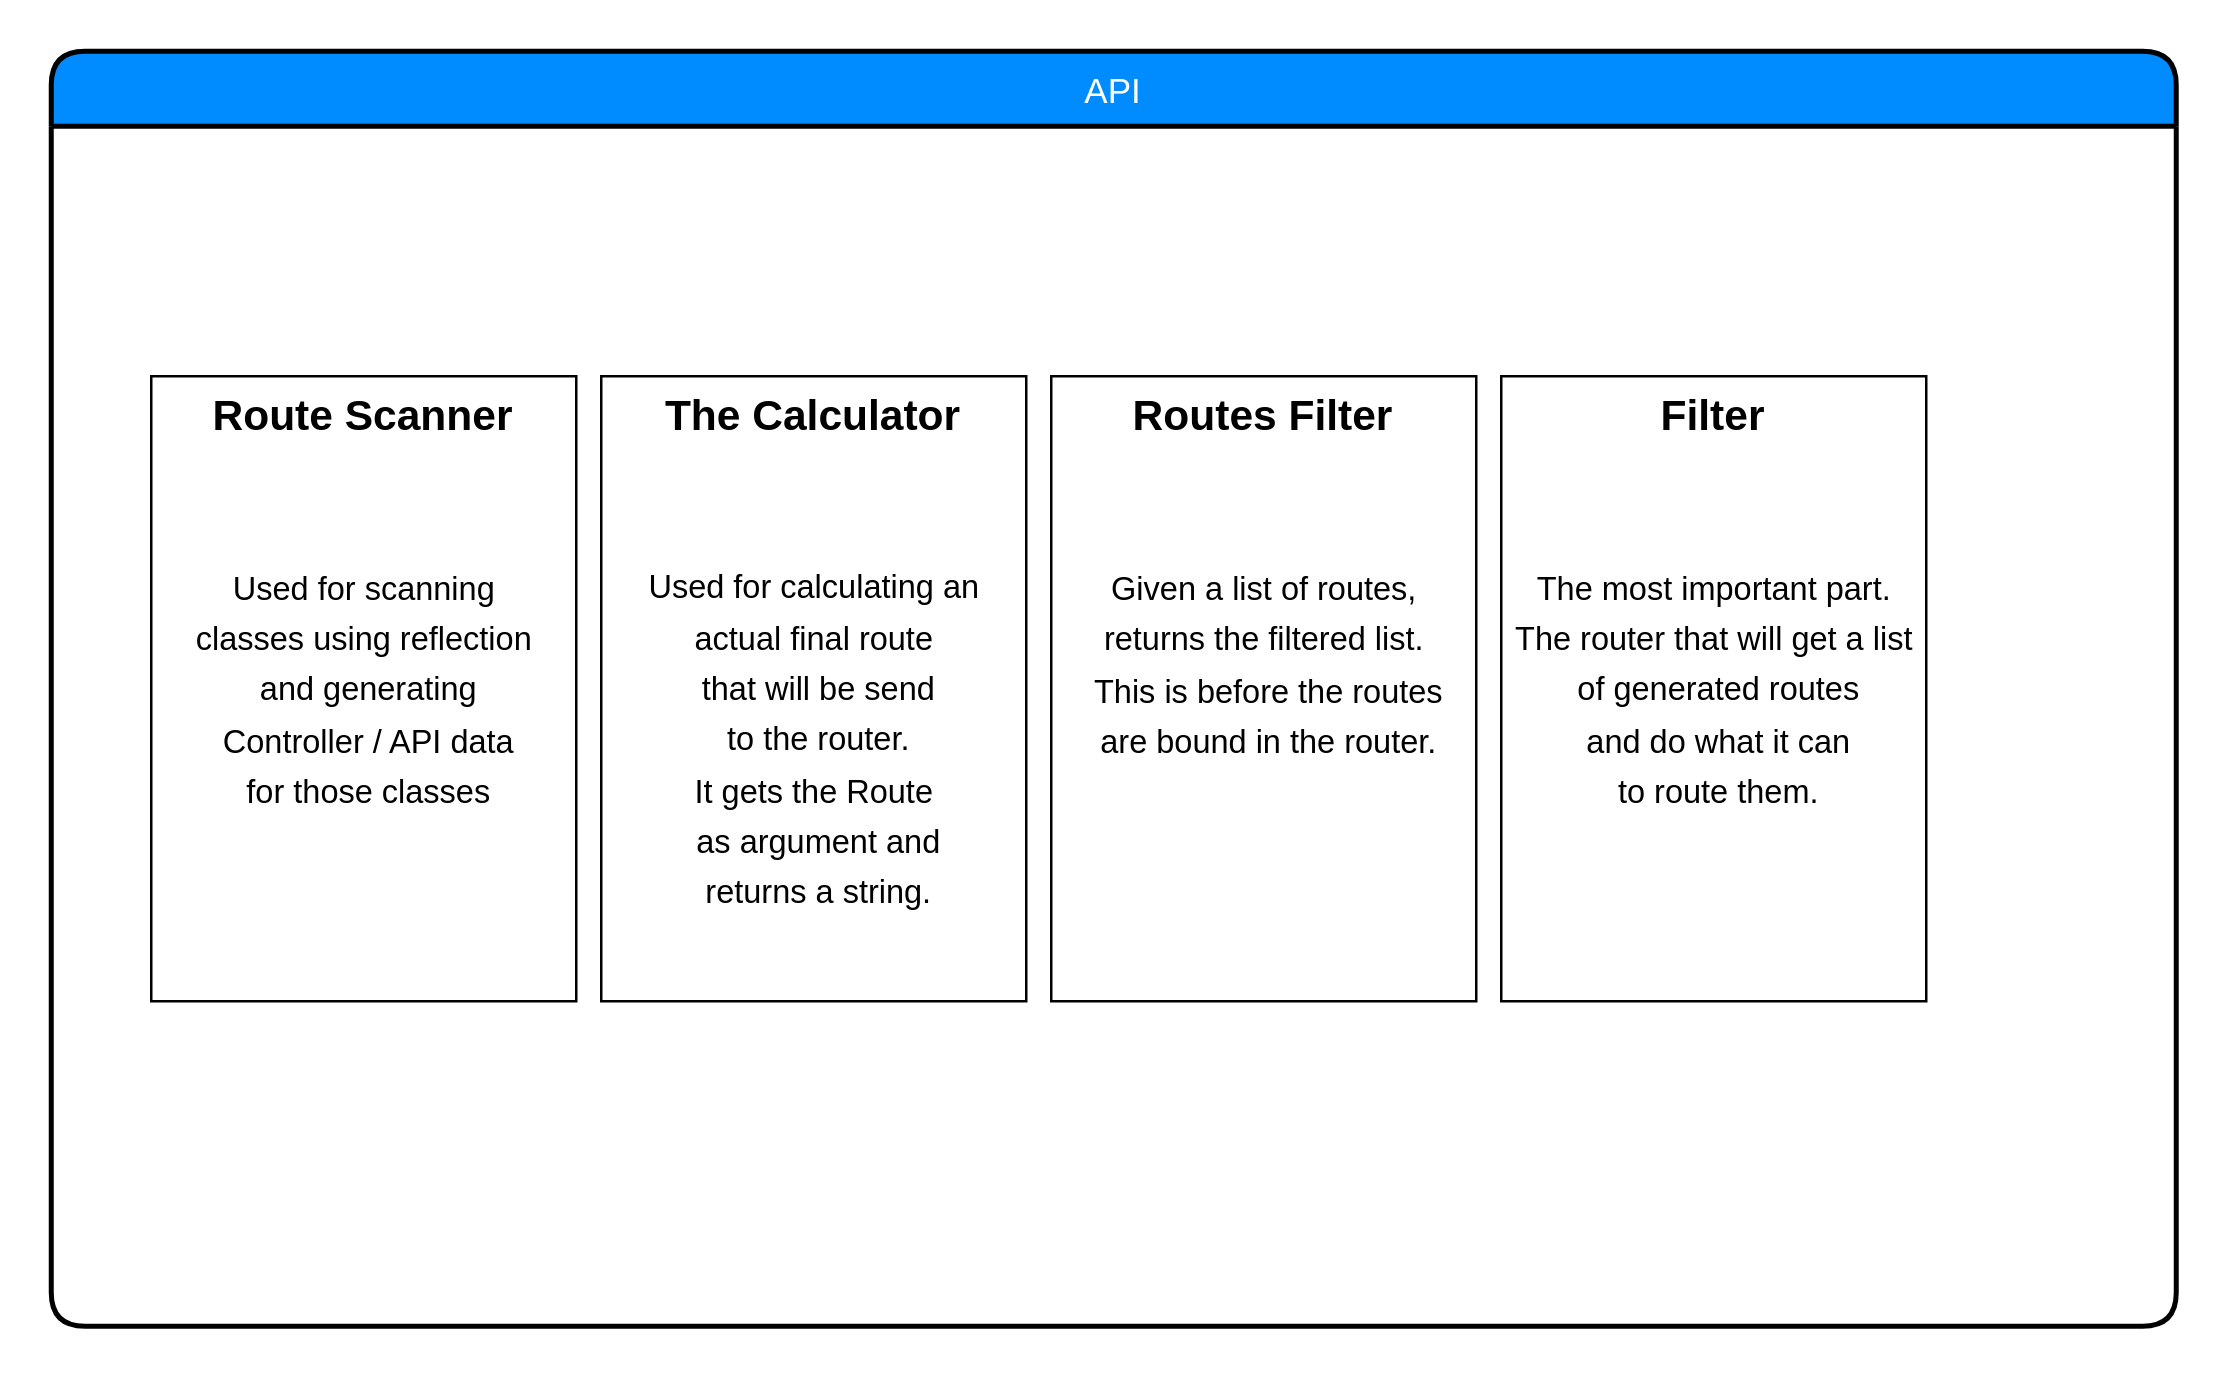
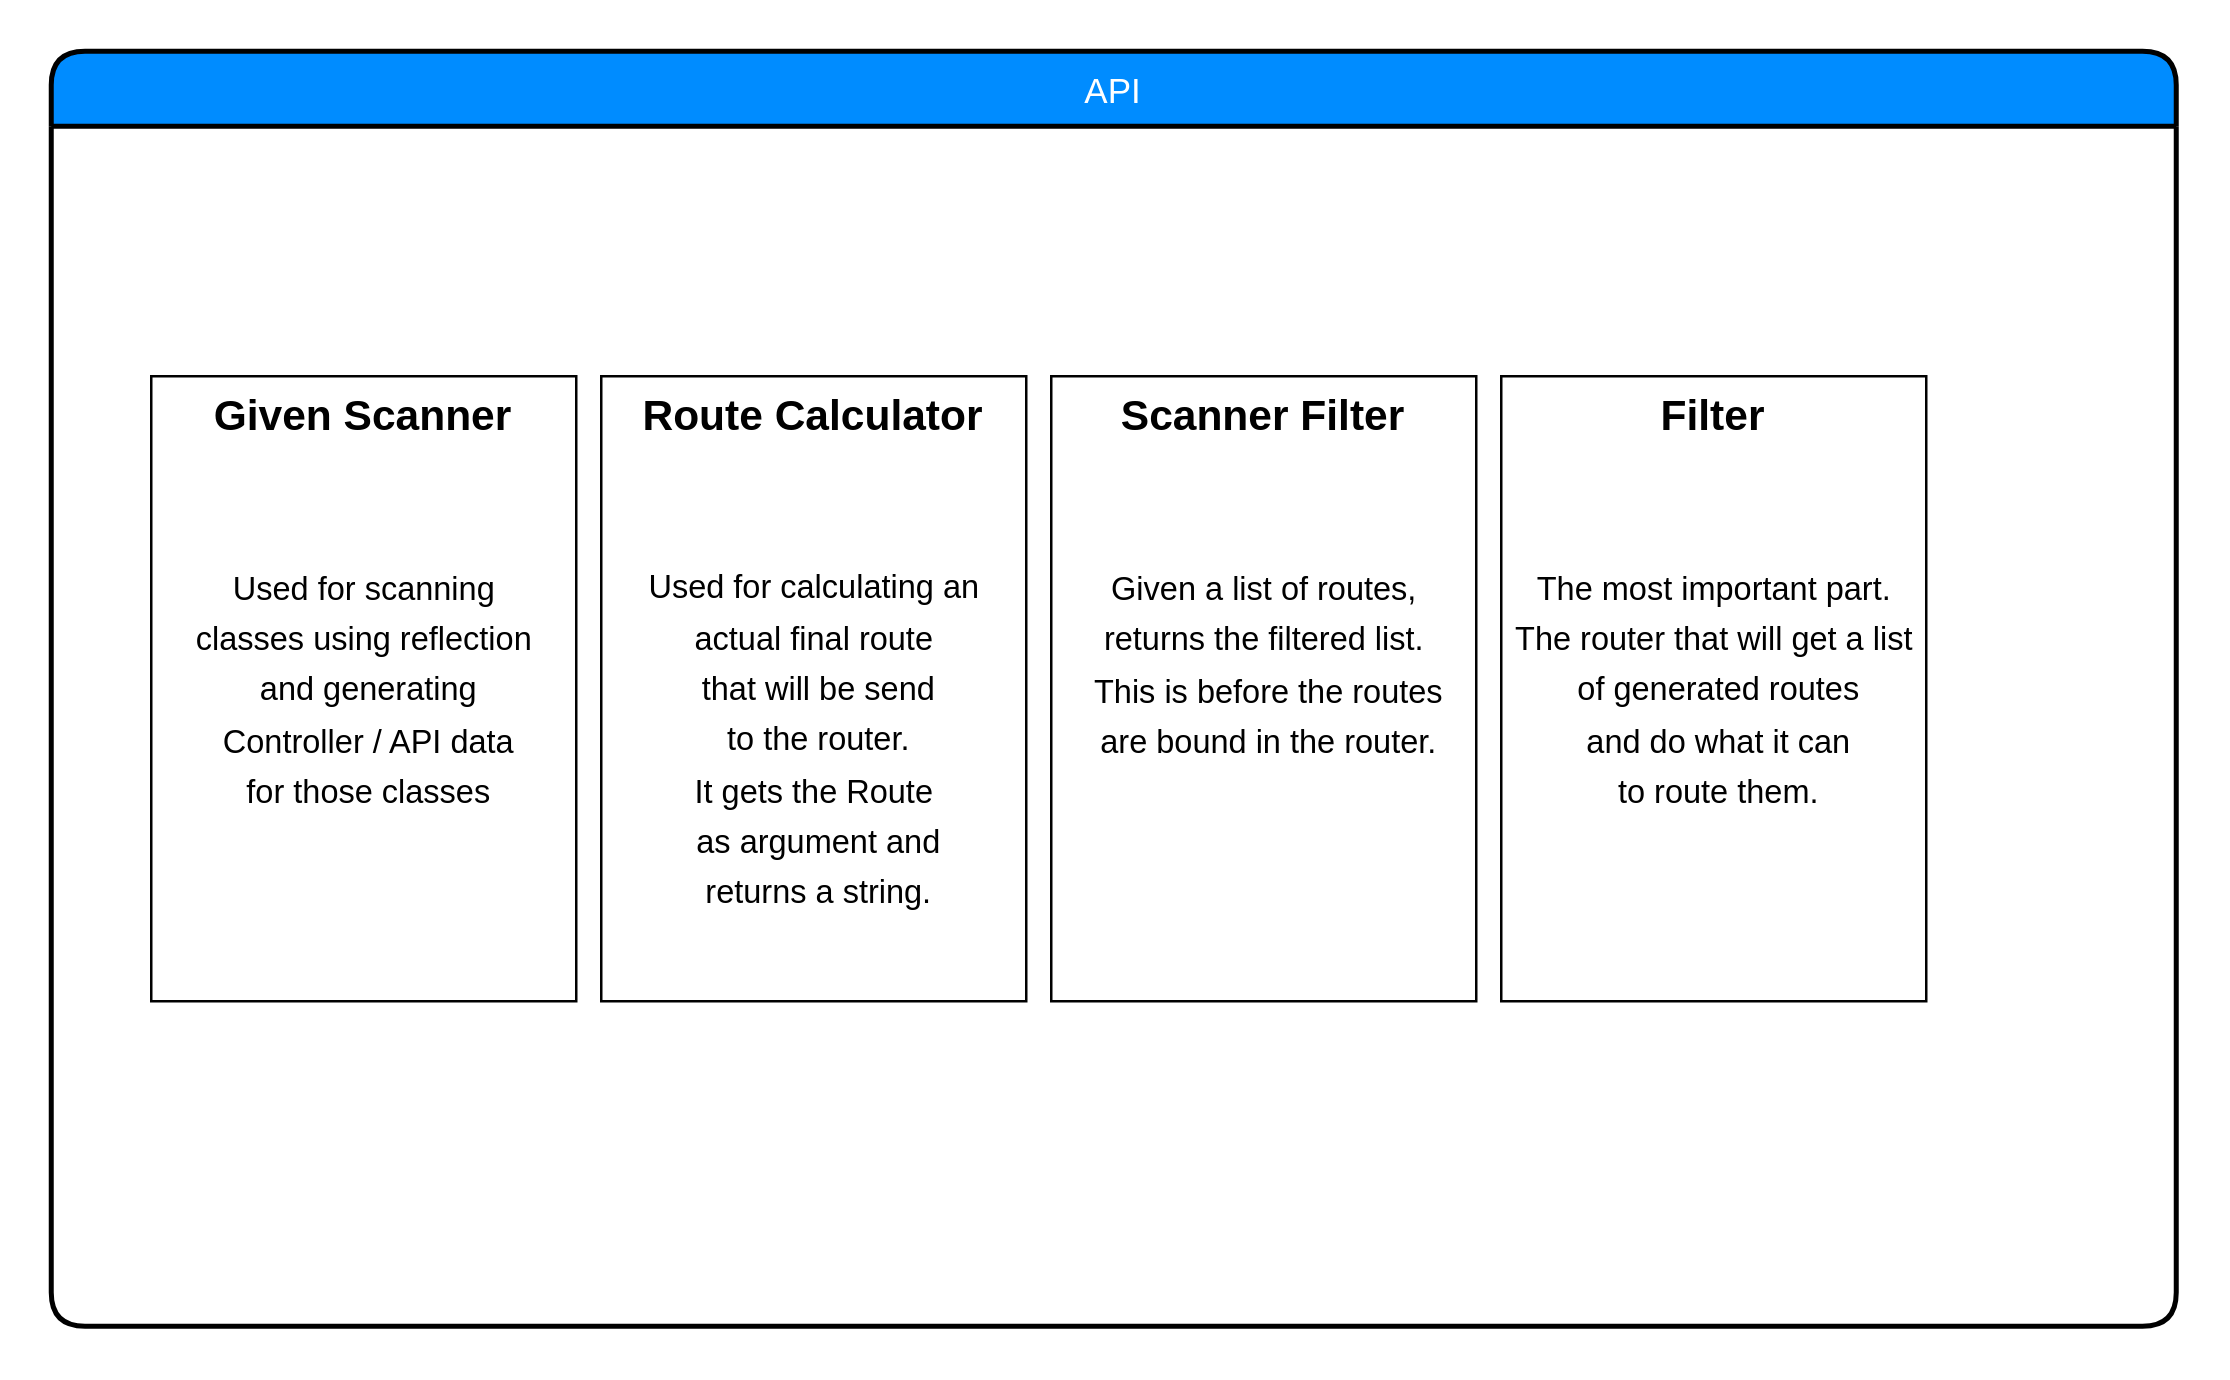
node "Route Scanner": label "Route Scanner" -> "Given Scanner"
node "The Calculator": label "The Calculator" -> "Route Calculator"
node "Routes Filter": label "Routes Filter" -> "Scanner Filter"
